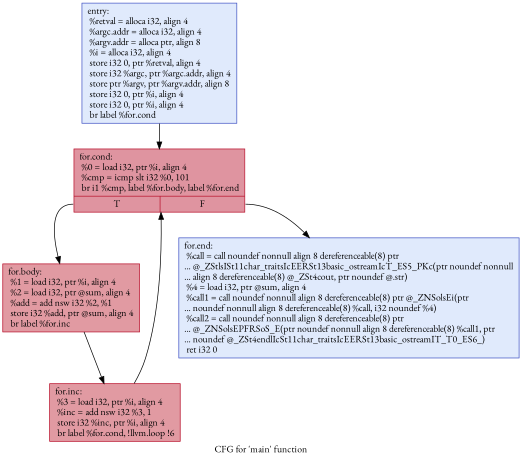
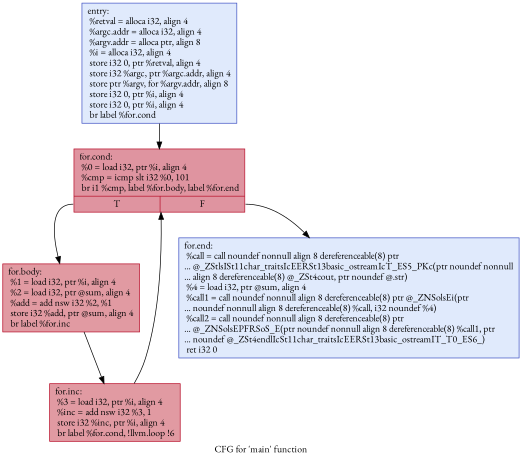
node "entry:": text "store ptr %argv, ptr %argv.addr, align 8" -> "store ptr %argv, for %argv.addr, align 8"
